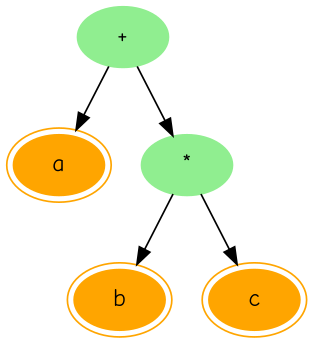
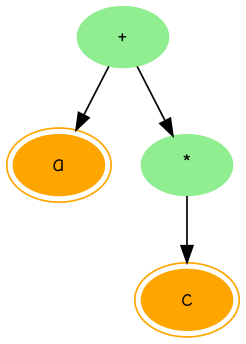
node "b": removed
